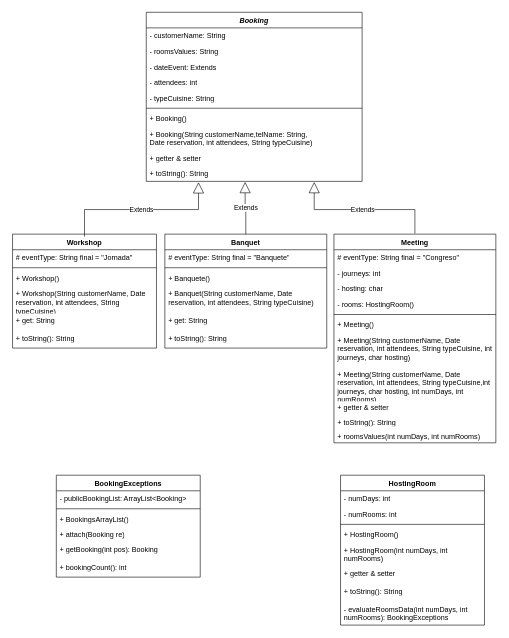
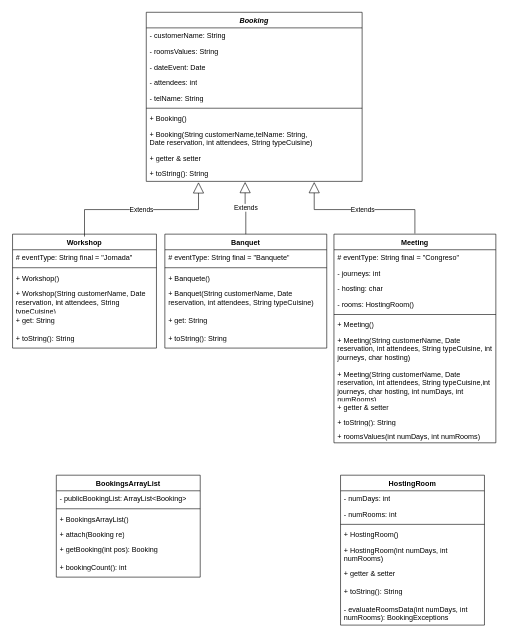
node "- dateEvent: Extends": label "- dateEvent: Extends" -> "- dateEvent: Date"
node "- typeCuisine: String": label "- typeCuisine: String" -> "- telName: String"
node "BookingExceptions": label "BookingExceptions" -> "BookingsArrayList"
